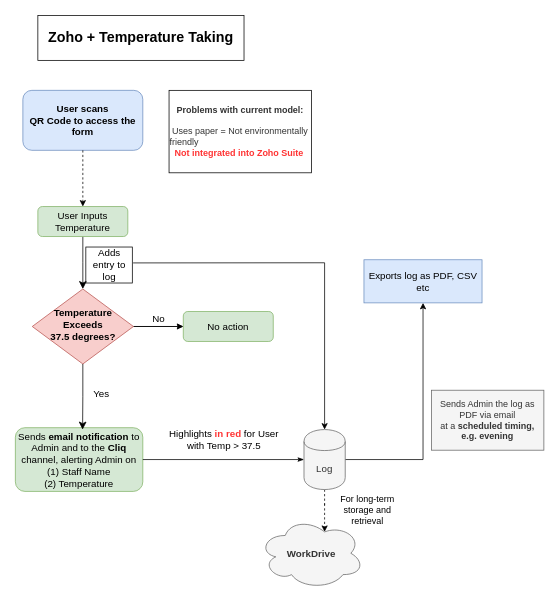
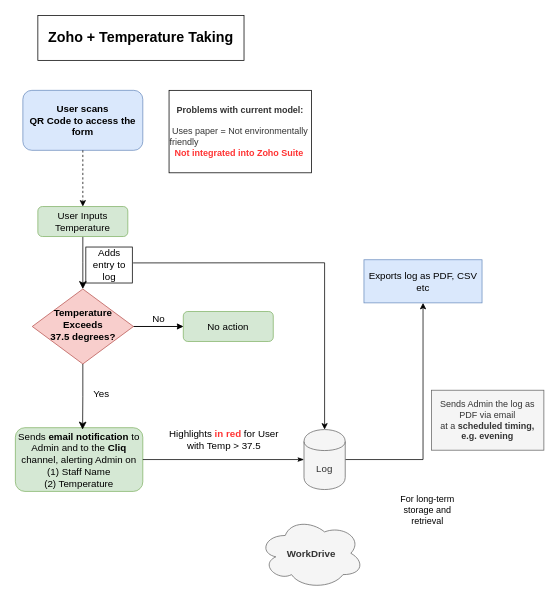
edge "Log" -> "WorkDrive": removed
node "For long-term storage and retrieval": moved (368, 510) -> (428, 510)
